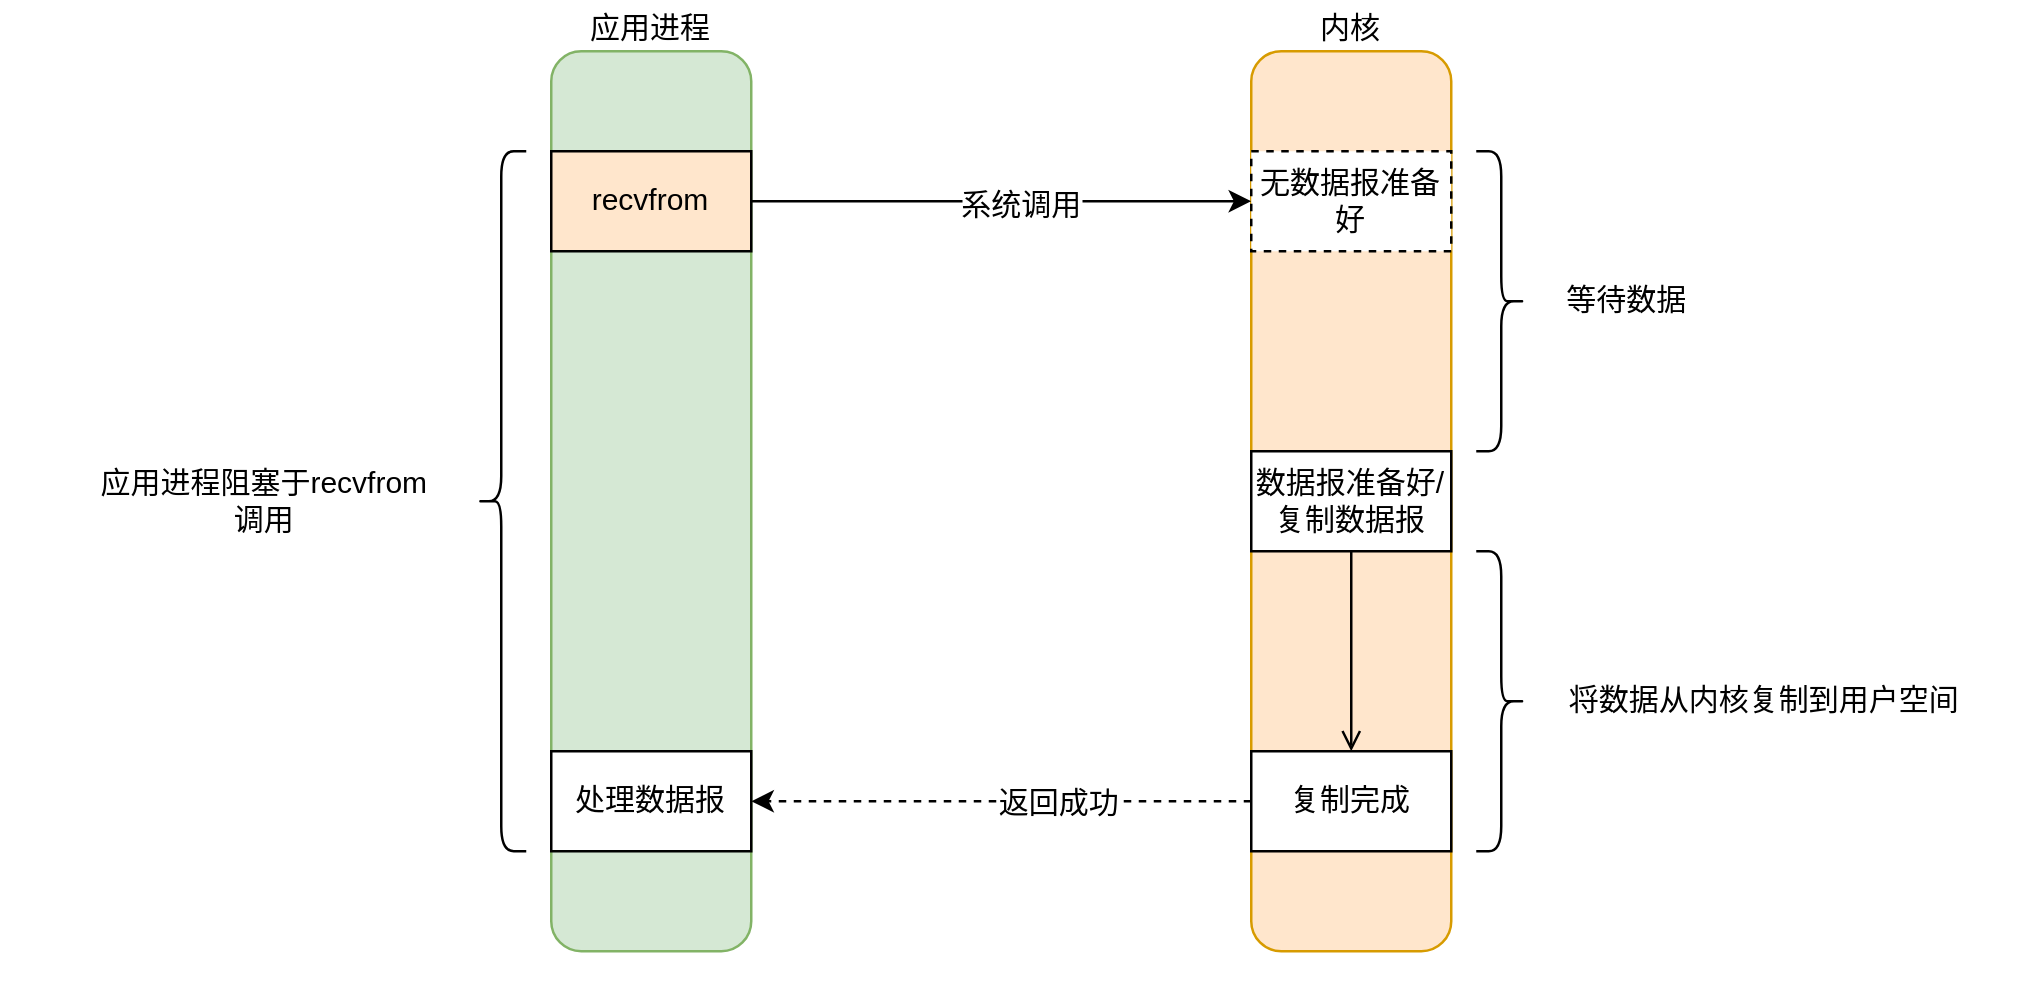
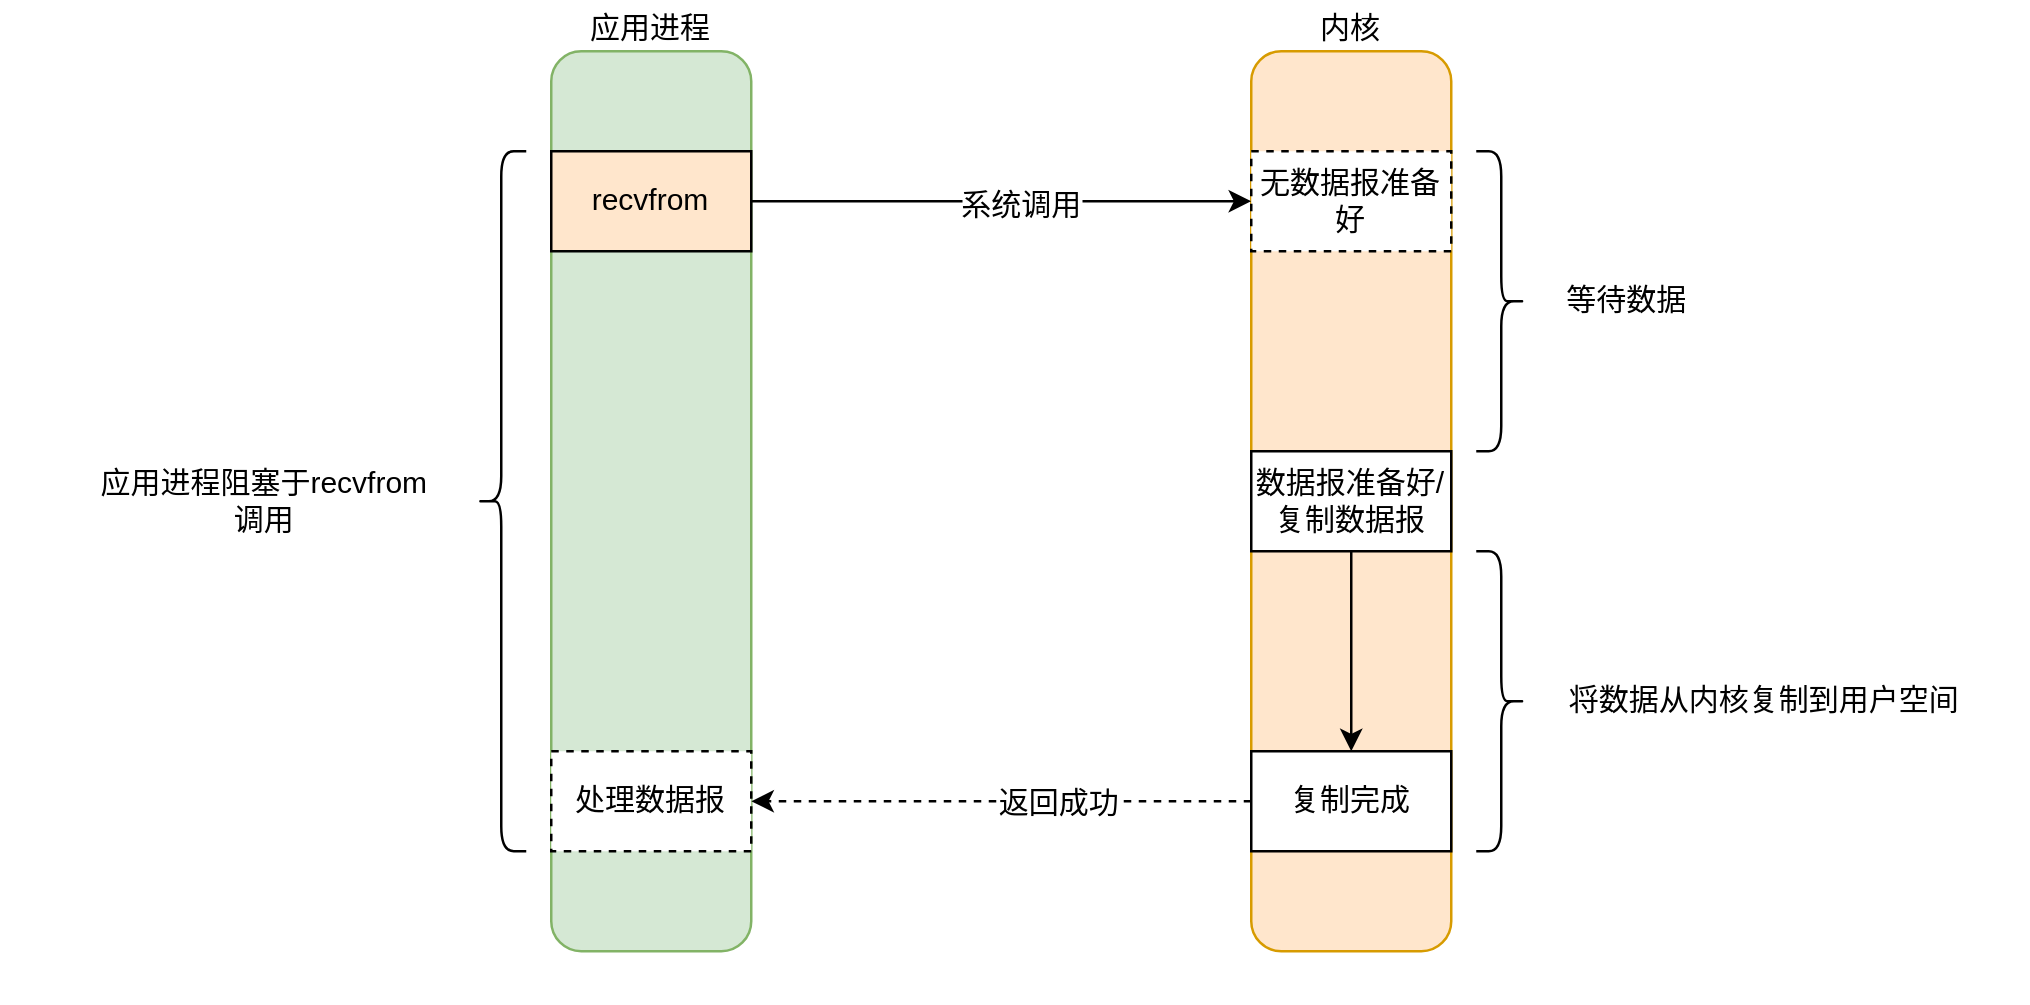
edge "数据报准备好/复制数据报" -> "复制完成": arrowhead open -> classic
node "处理数据报": style solid -> dashed
